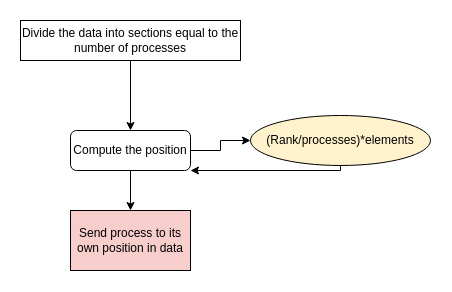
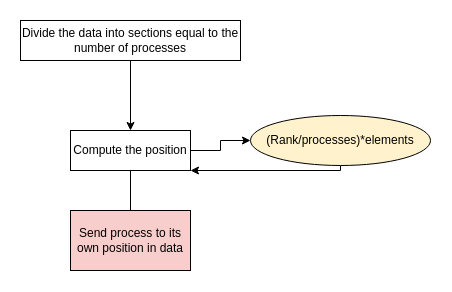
node "Compute the position": shape rounded rectangle -> rectangle
edge "Compute the position" -> "Send process to its own position in data": arrowhead classic -> none
